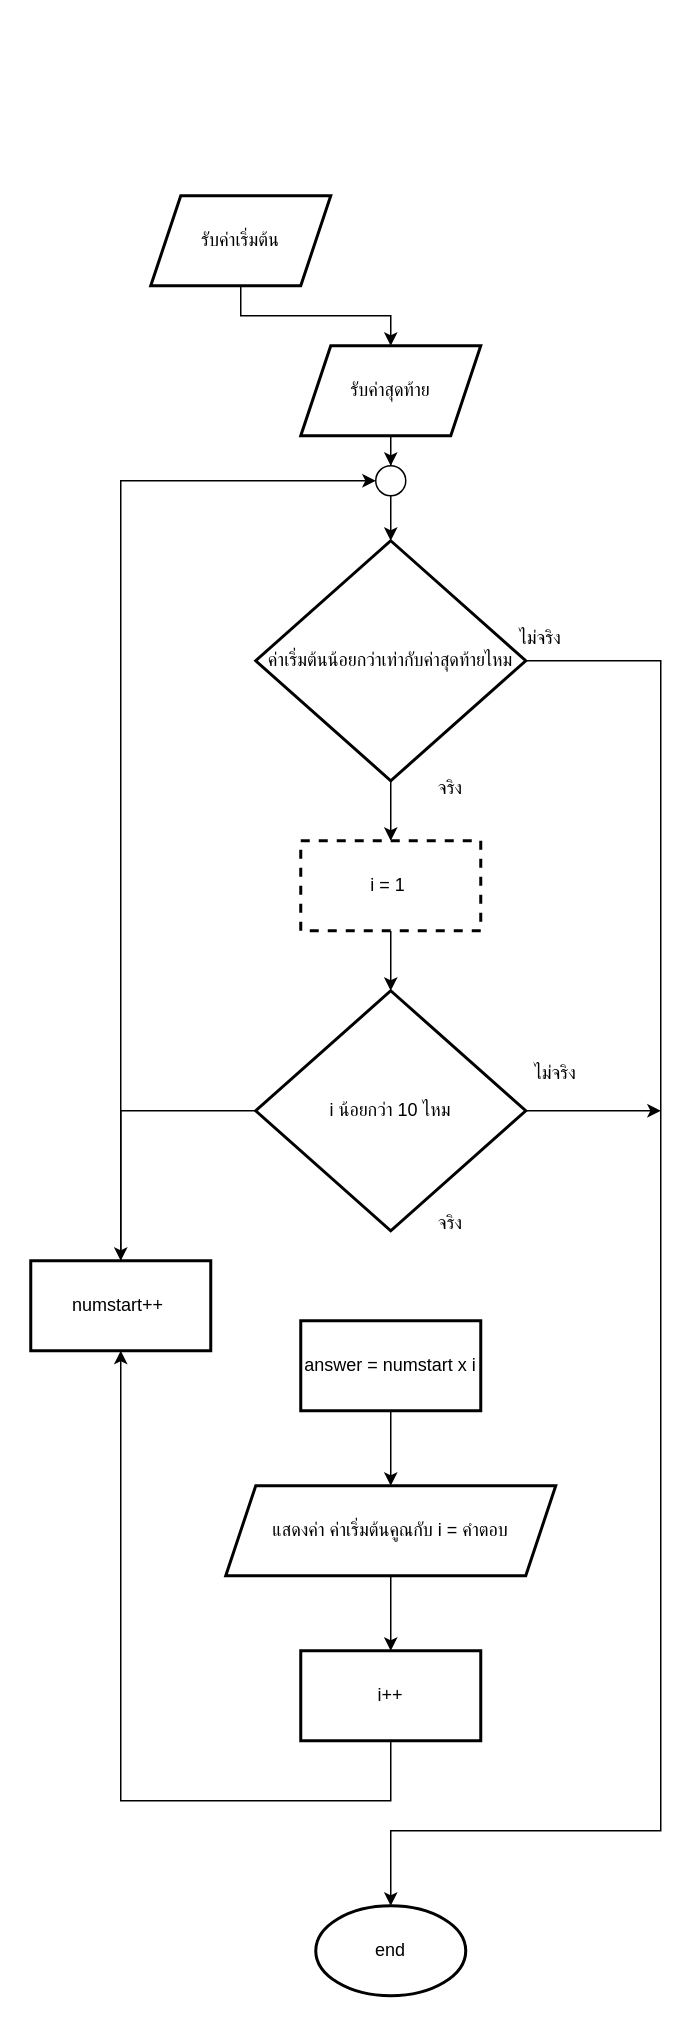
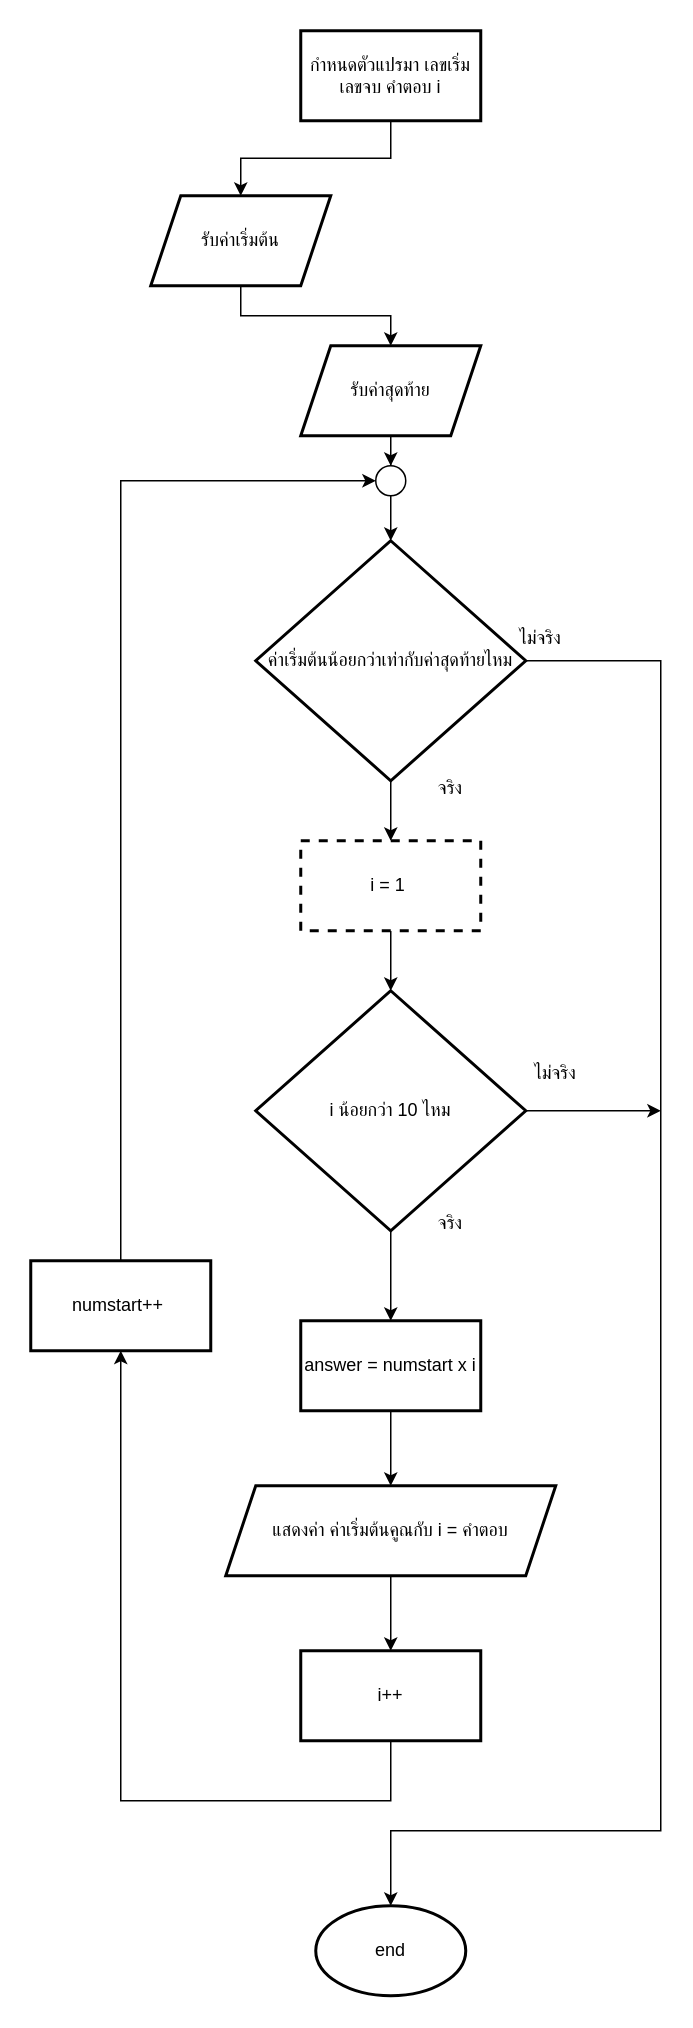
node "กำหนดตัวแปรมา เลขเริ่ม เลขจบ คำตอบ i": added
edge "กำหนดตัวแปรมา เลขเริ่ม เลขจบ คำตอบ i" -> "รับค่าเริ่มต้น": added
edge "i น้อยกว่า 10 ไหม" -> "numstart++": now "i น้อยกว่า 10 ไหม" -> "answer = numstart x i"
